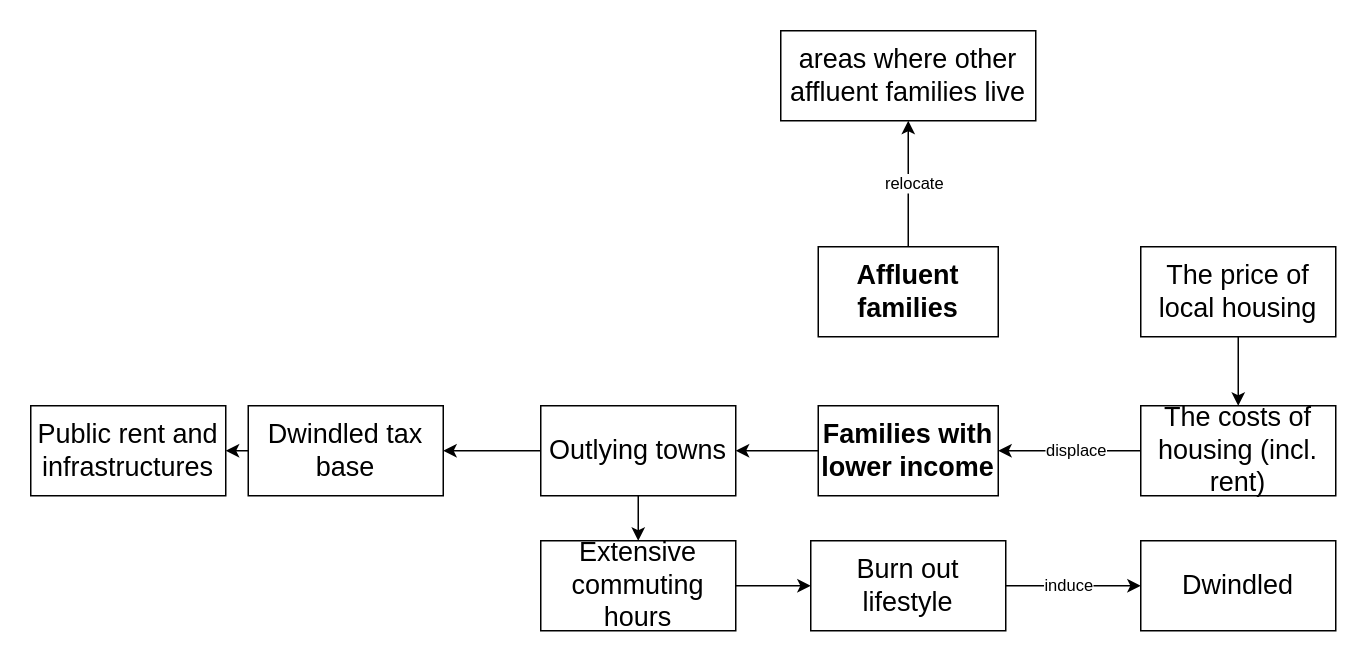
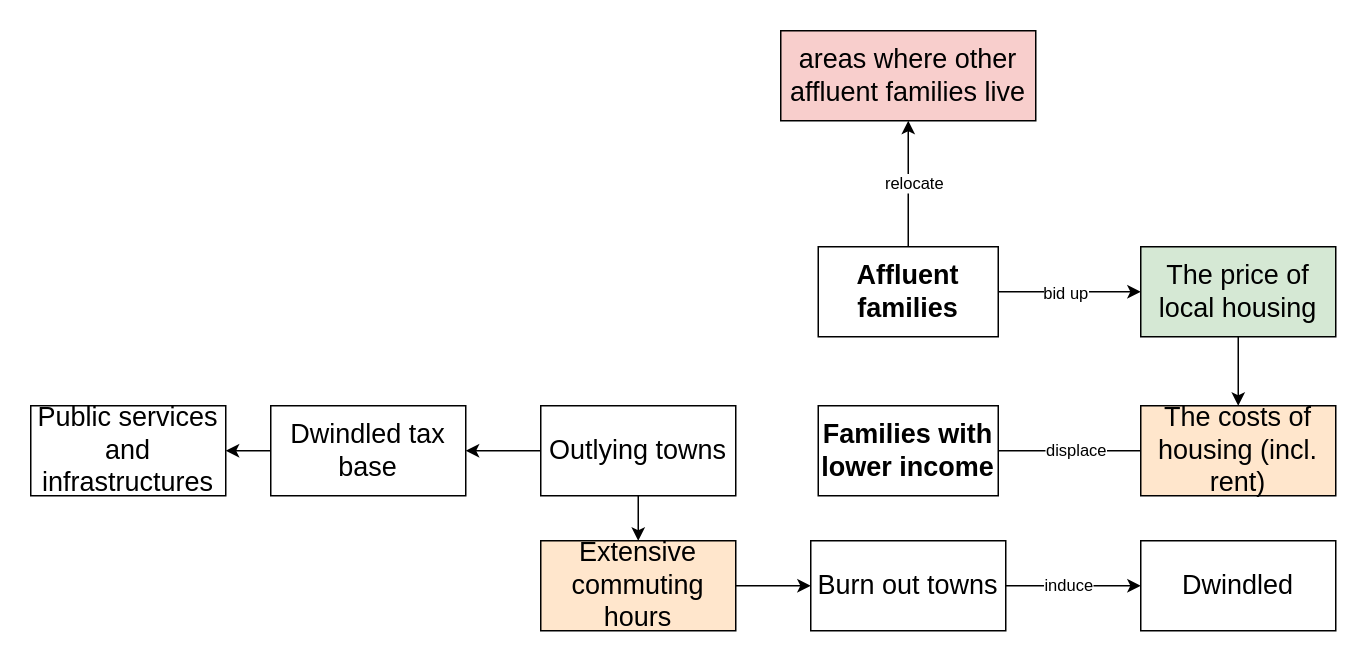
node "areas where other affluent families live": fillcolor #ffffff -> #f8cecc
edge "Affluent families" -> "The price of local housing": added, label "bid up"
node "The price of local housing": fillcolor #ffffff -> #d5e8d4
node "Public rent and infrastructures": label "Public rent and infrastructures" -> "Public services and infrastructures"
node "Dwindled tax base": moved (346, 451) -> (368, 451)
edge "Families with lower income" -> "Outlying towns": removed
edge "The costs of housing (incl. rent)" -> "Families with lower income": arrowhead classic -> none
node "The costs of housing (incl. rent)": fillcolor #ffffff -> #ffe6cc
node "Extensive commuting hours": fillcolor #ffffff -> #ffe6cc
node "Burn out lifestyle": label "Burn out lifestyle" -> "Burn out towns"
